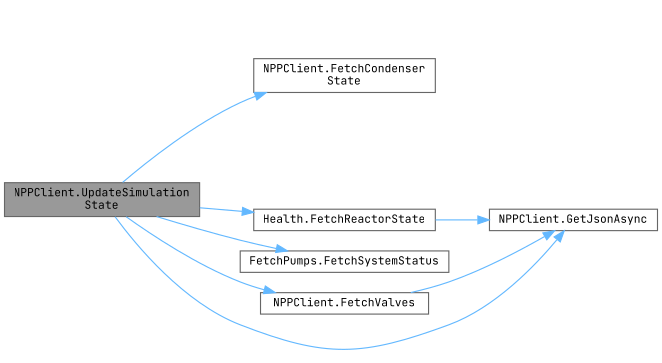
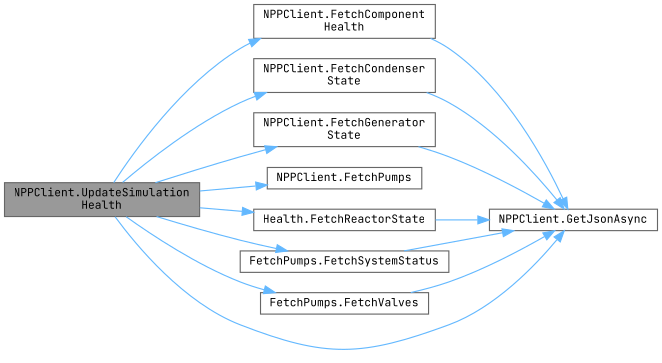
node "NPPClient.FetchComponent Health": added
node "NPPClient.FetchGenerator State": added
edge "NPPClient.FetchCondenser State" -> "NPPClient.GetJsonAsync": added
node "NPPClient.FetchPumps": added
node "NPPClient.UpdateSimulation State": label "NPPClient.UpdateSimulation State" -> "NPPClient.UpdateSimulation Health"
edge "FetchPumps.FetchSystemStatus" -> "NPPClient.GetJsonAsync": added
node "NPPClient.FetchValves": label "NPPClient.FetchValves" -> "FetchPumps.FetchValves"
